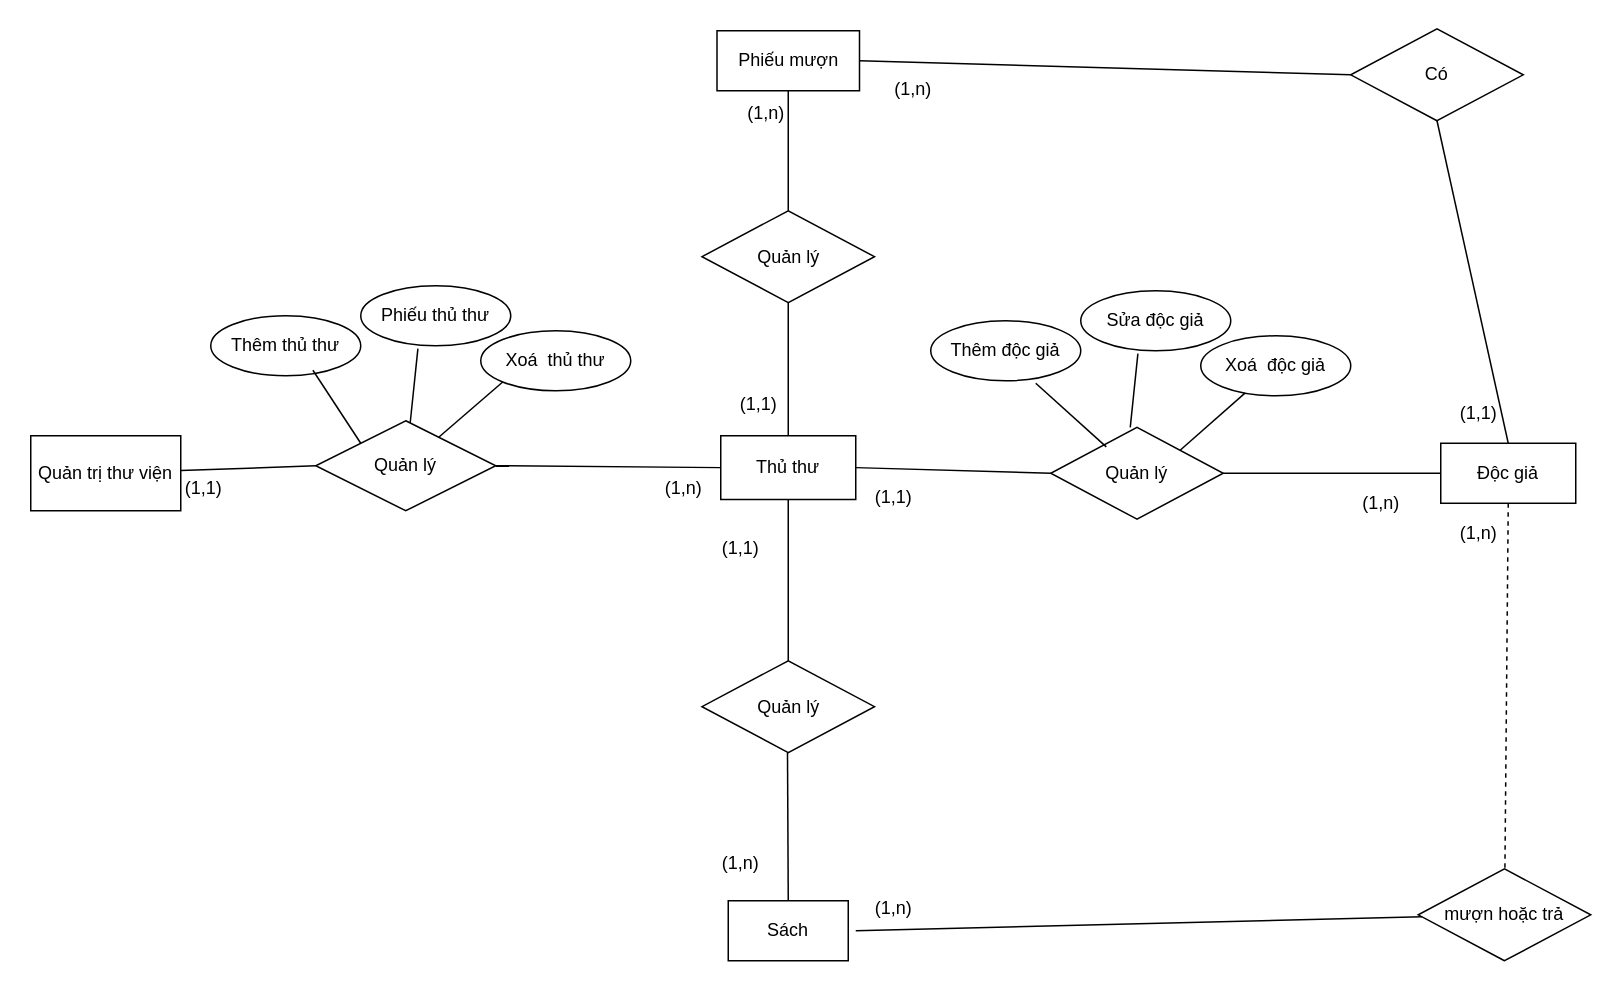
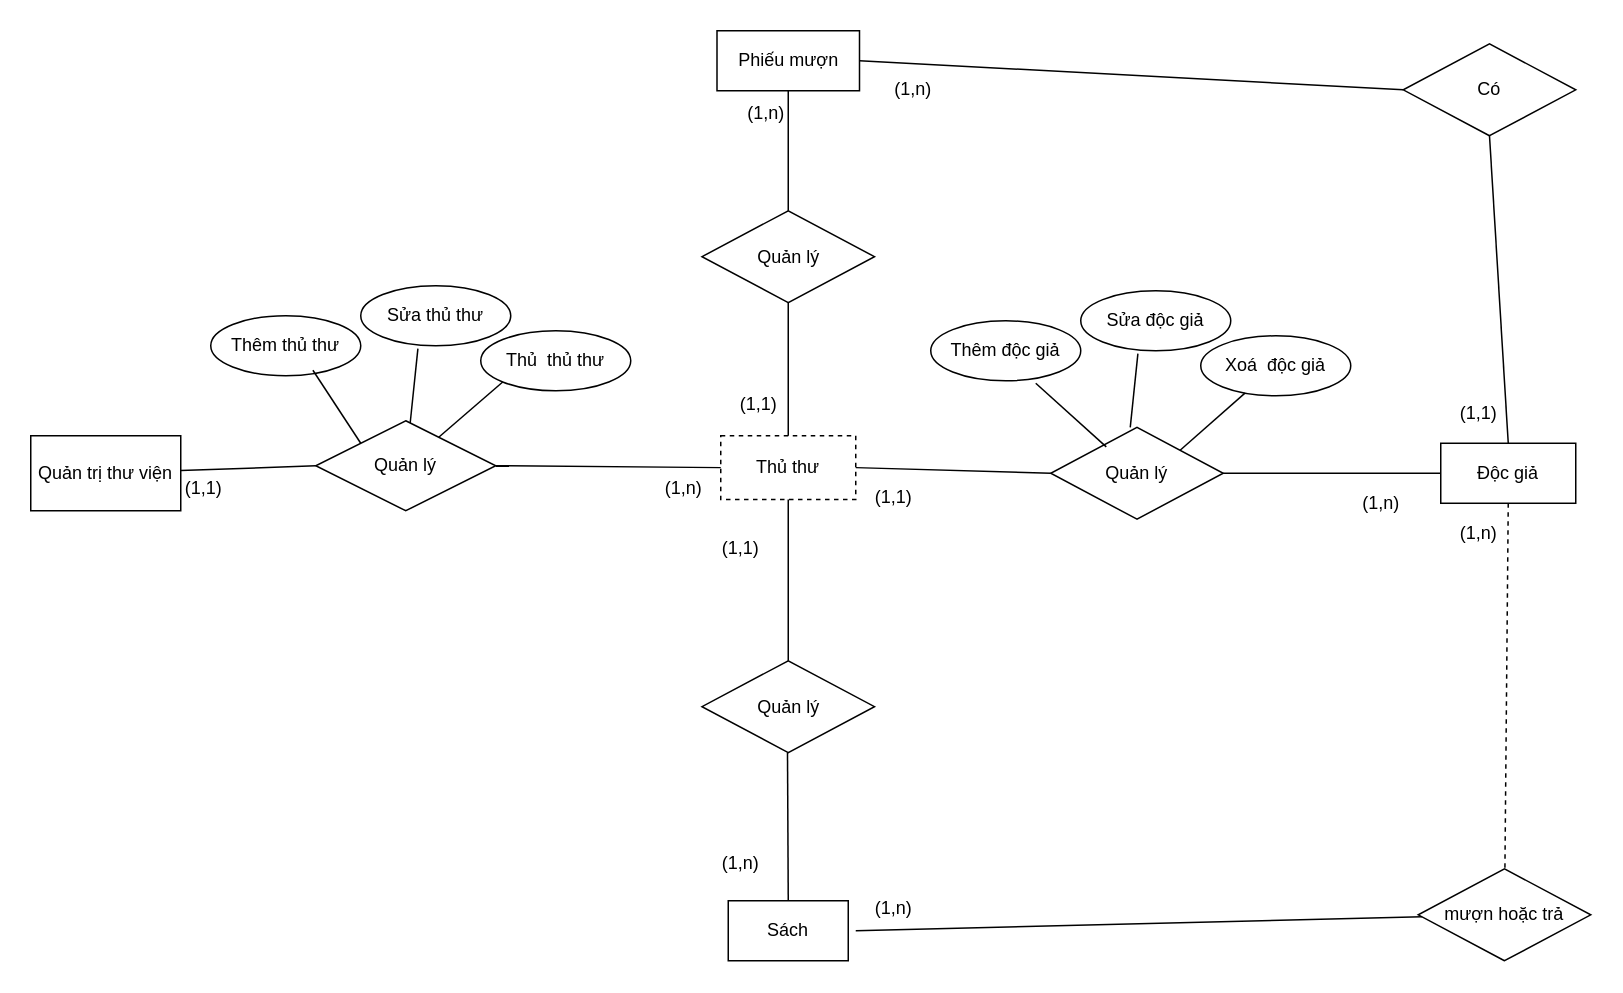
node "Có": moved (1437, 75) -> (1490, 90)
node "Phiếu thủ thư": label "Phiếu thủ thư" -> "Sửa thủ thư"
node "Xoá thủ thư": label "Xoá thủ thư" -> "Thủ thủ thư"
node "Thủ thư": style solid -> dashed
